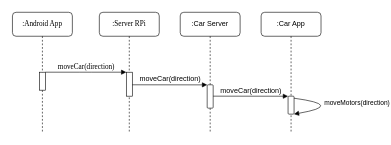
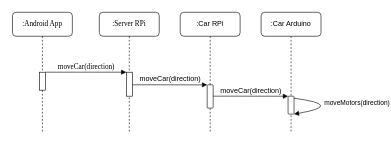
node ":Car Server": label ":Car Server" -> ":Car RPi"
node ":Car App": label ":Car App" -> ":Car Arduino"
